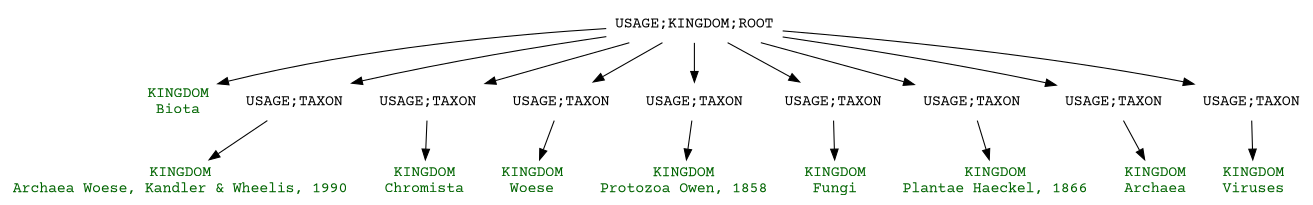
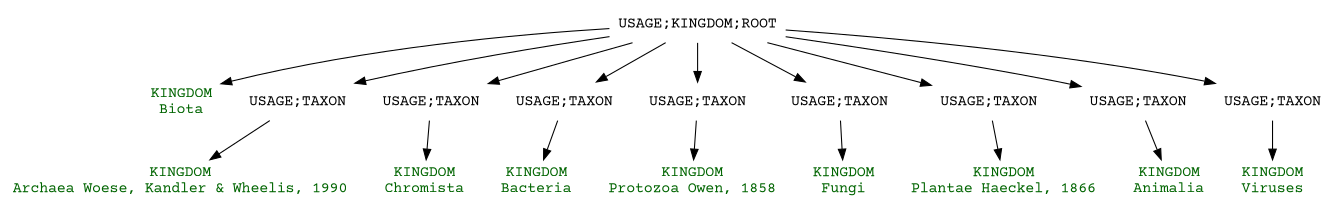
node "KINGDOM Woese": label "KINGDOM Woese" -> "KINGDOM Bacteria"
node "KINGDOM Archaea": label "KINGDOM Archaea" -> "KINGDOM Animalia"
